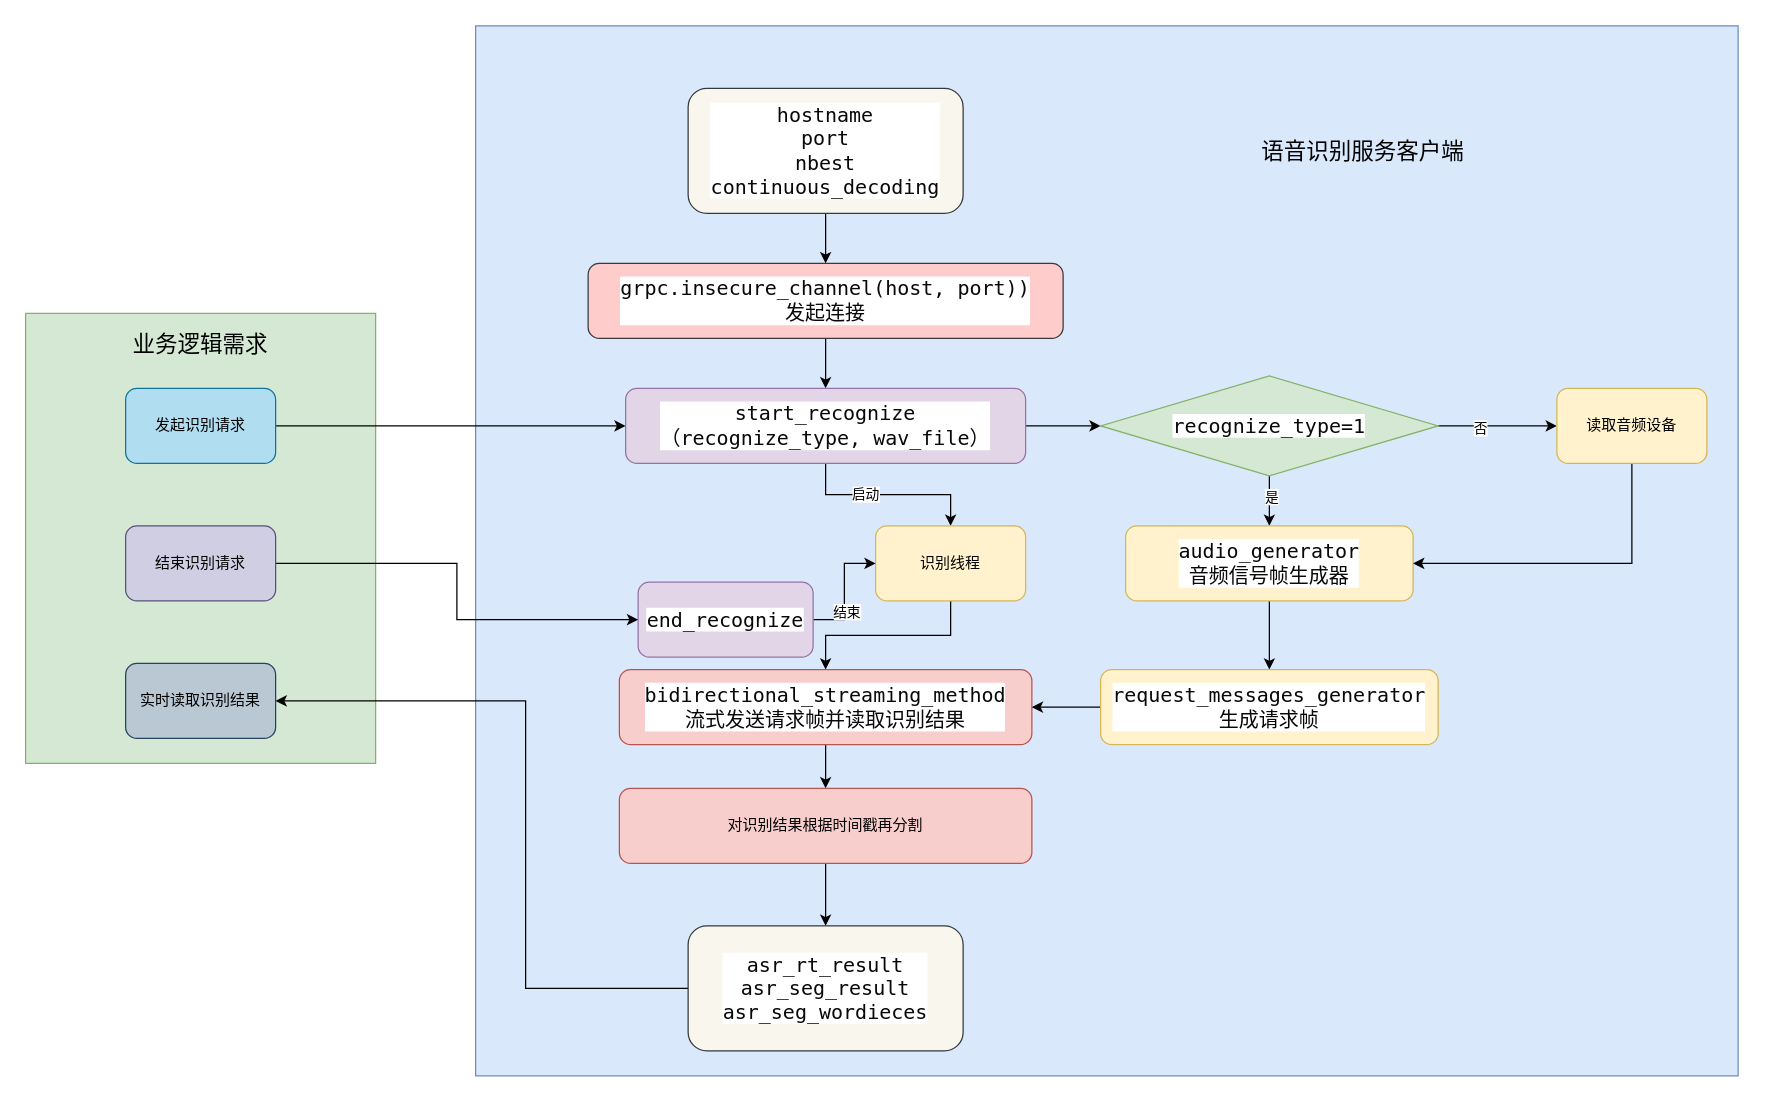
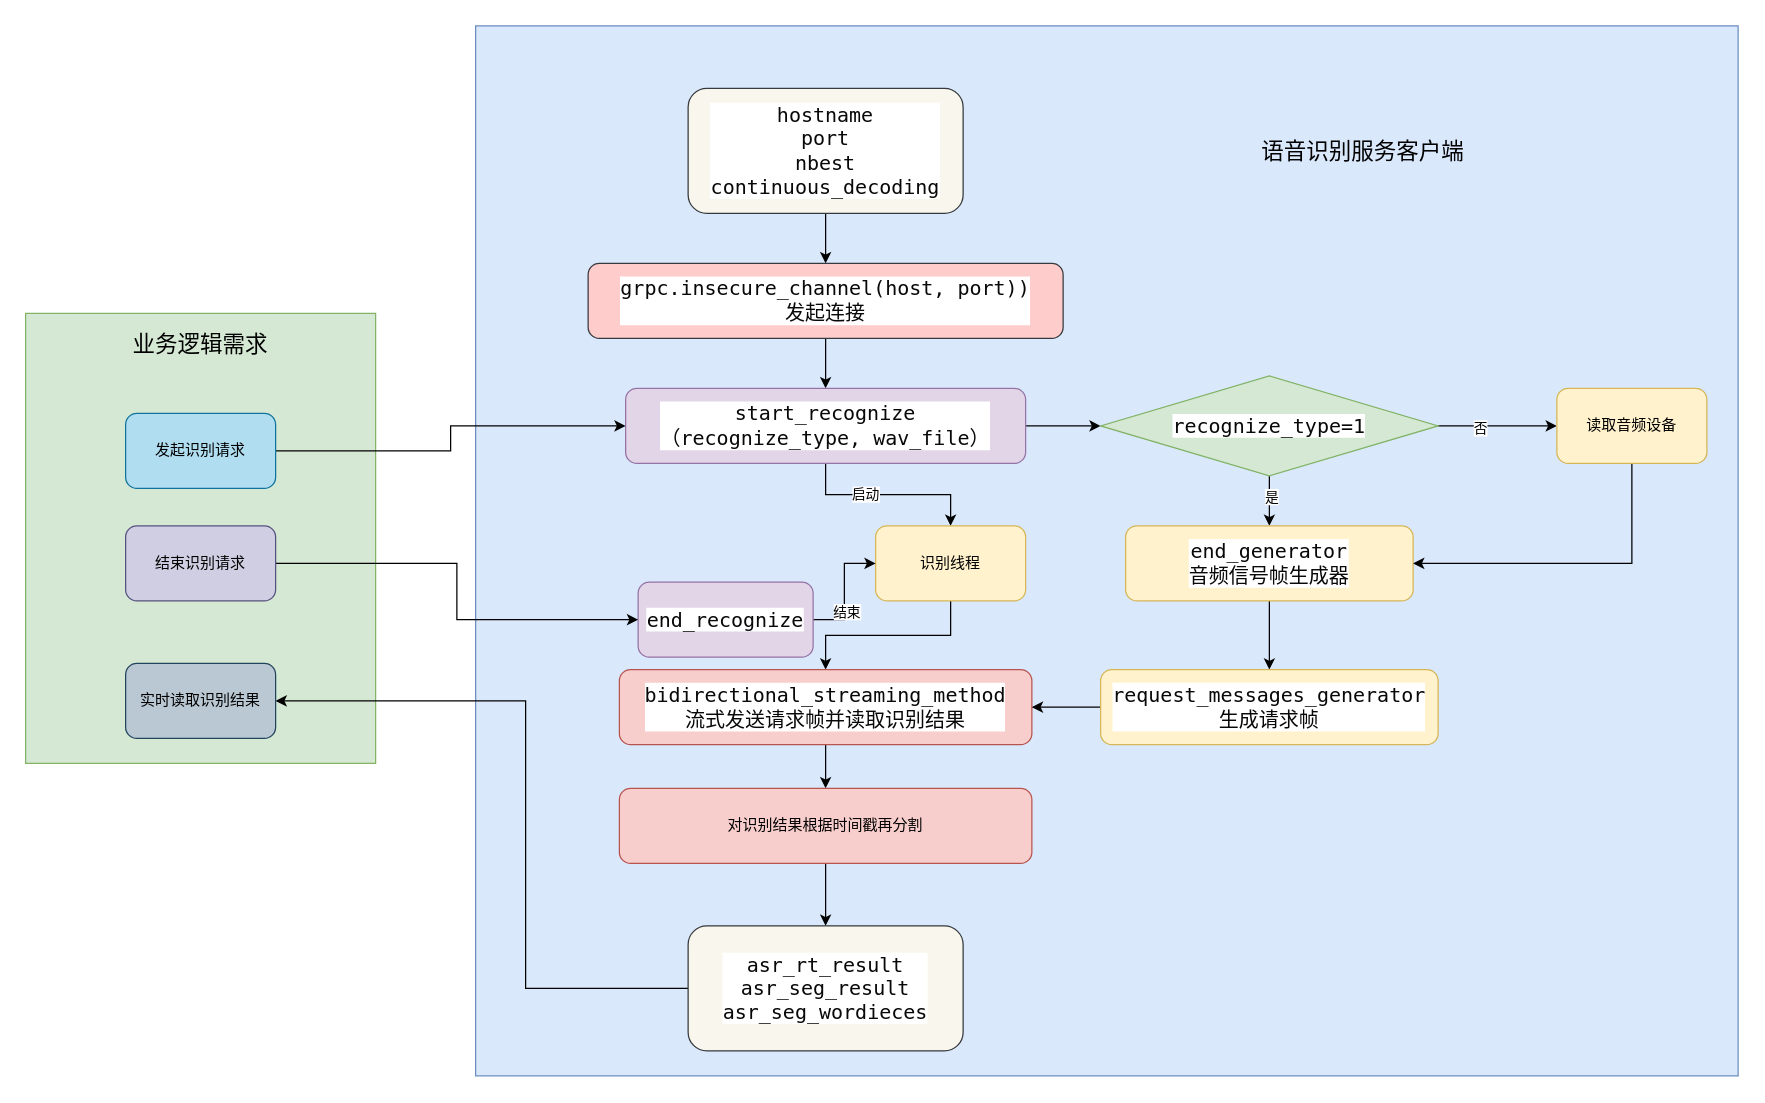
node "发起识别请求": moved (201, 426) -> (201, 451)
node "audio_generator 音频信号帧生成器": label "audio_generator 音频信号帧生成器" -> "end_generator 音频信号帧生成器"
